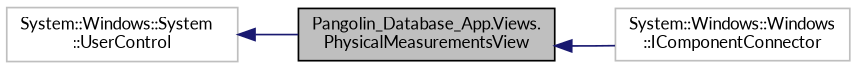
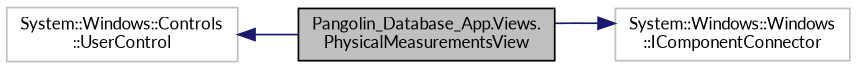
node "System::Windows::System ::UserControl": label "System::Windows::System ::UserControl" -> "System::Windows::Controls ::UserControl"
edge "System::Windows::Windows ::IComponentConnector" -> "Pangolin_Database_App.Views. PhysicalMeasurementsView": reversed
